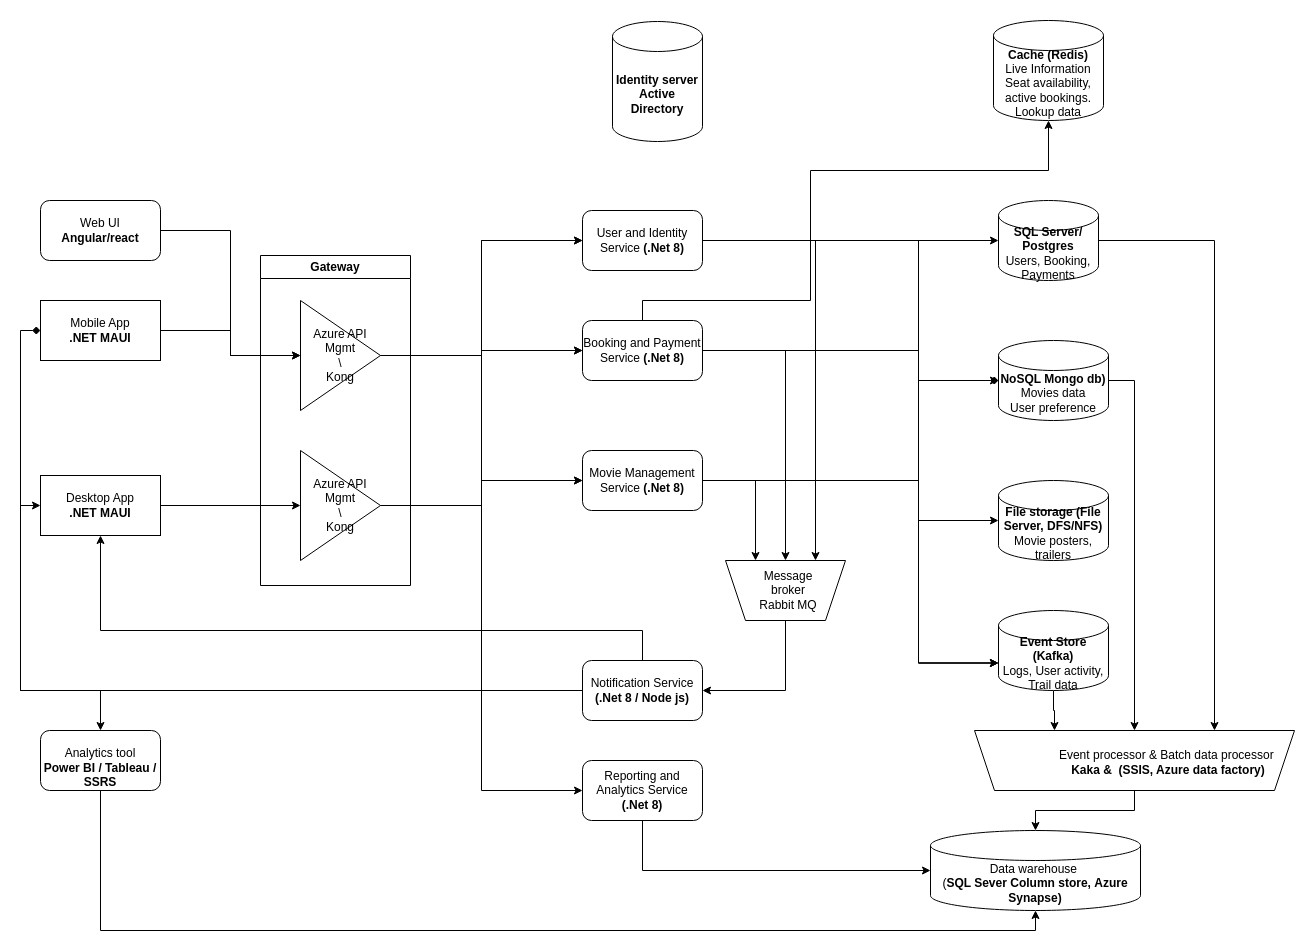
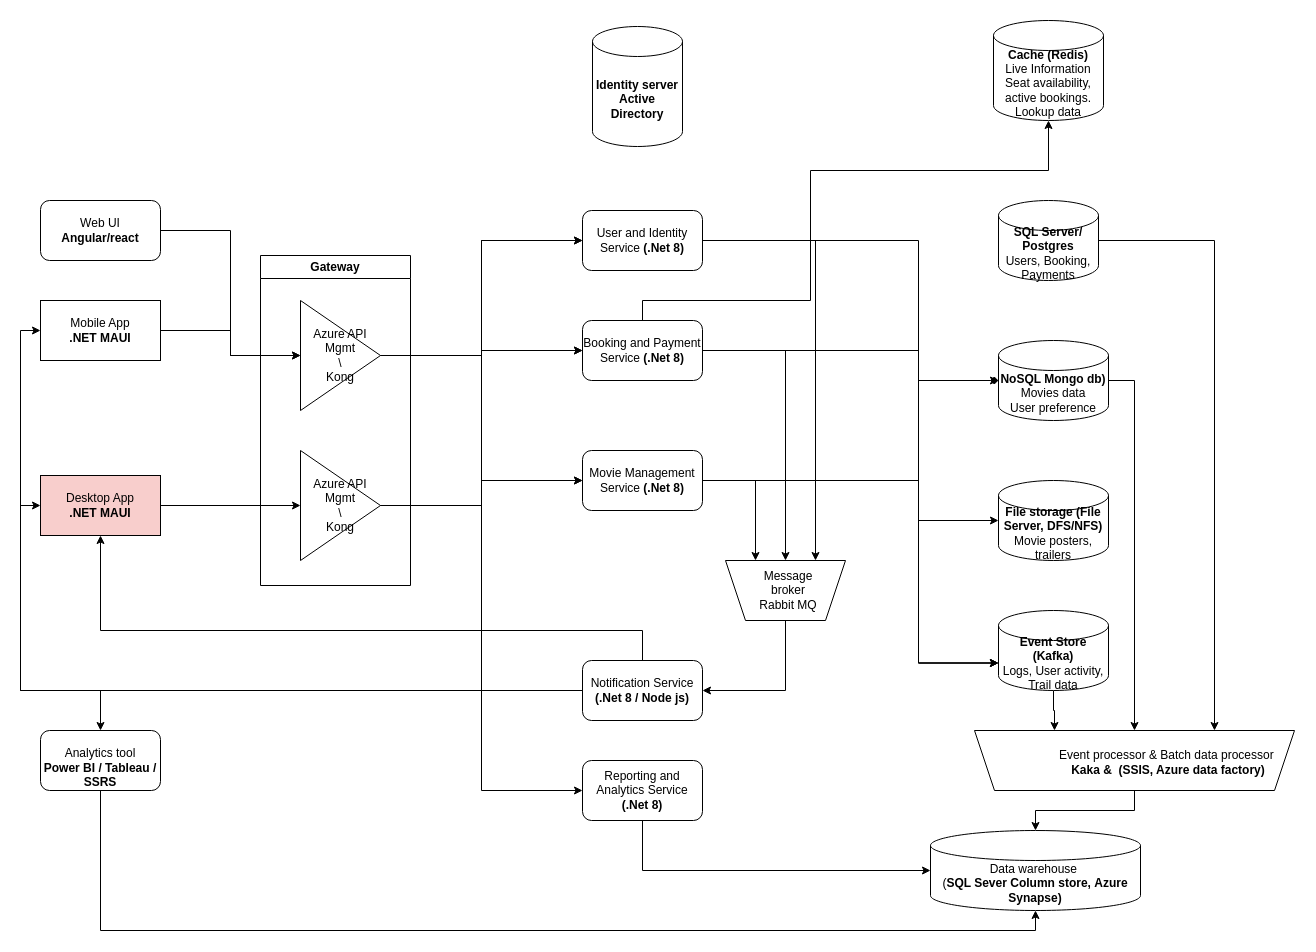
node "Identity server Active Directory": moved (658, 82) -> (638, 87)
edge "User and Identity Service (.Net 8)" -> "SQL Server/ Postgres Users, Booking, Payments": removed
edge "Notification Service (.Net 8 / Node js)" -> "Mobile App .NET MAUI": arrowhead diamond -> classic
node "Desktop App .NET MAUI": fillcolor #ffffff -> #f8cecc
